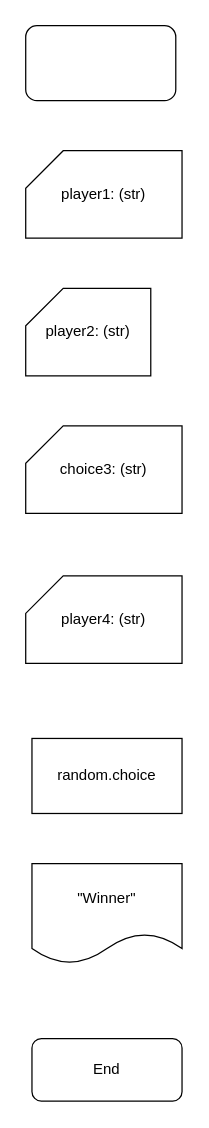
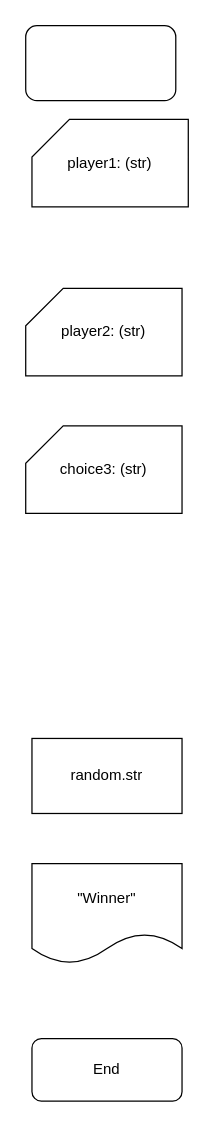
node "player1: (str)": moved (104, 194) -> (110, 163)
node "player2: (str)": size 125x88 -> 156x88
node "player4: (str)": removed
node "random.choice": label "random.choice" -> "random.str"
